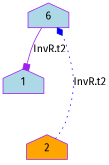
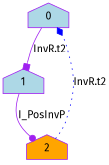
node "6": label "6" -> "0"
edge "1" -> "2": added, label "I_PosInvP"
